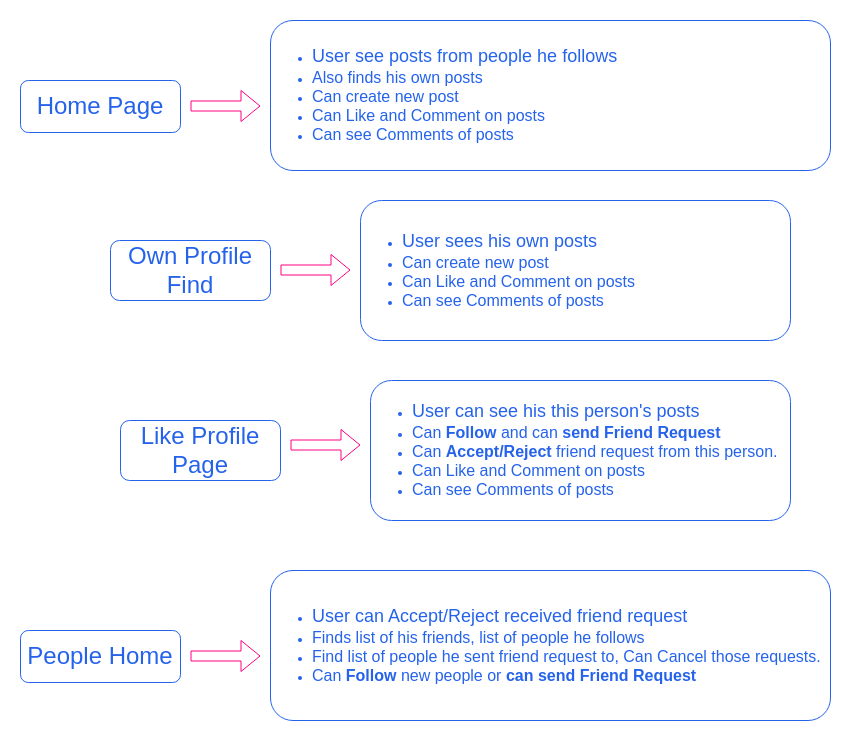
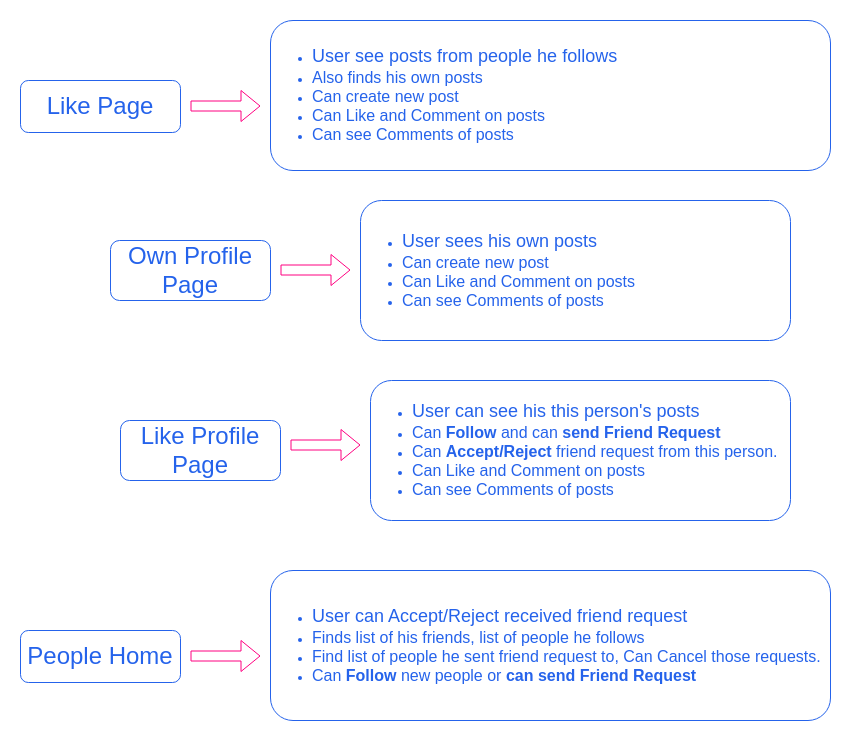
node "Home Page": label "Home Page" -> "Like Page"
node "Own Profile Find": label "Own Profile Find" -> "Own Profile Page"
